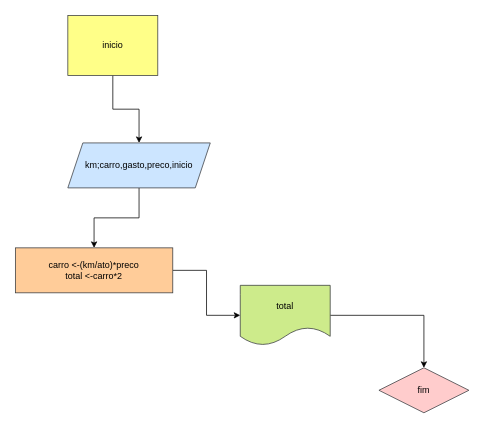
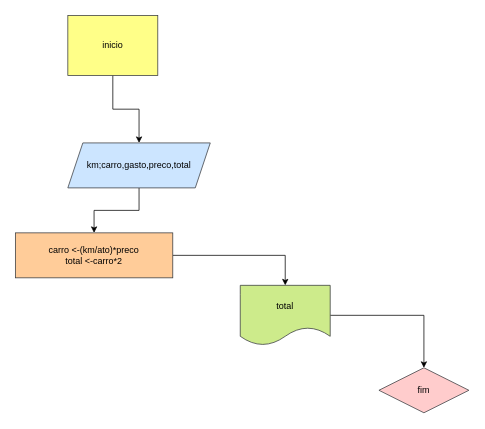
node "km;carro,gasto,preco,inicio": label "km;carro,gasto,preco,inicio" -> "km;carro,gasto,preco,total"
node "carro <-(km/ato)*preco total <-carro*2": moved (94, 270) -> (94, 255)
